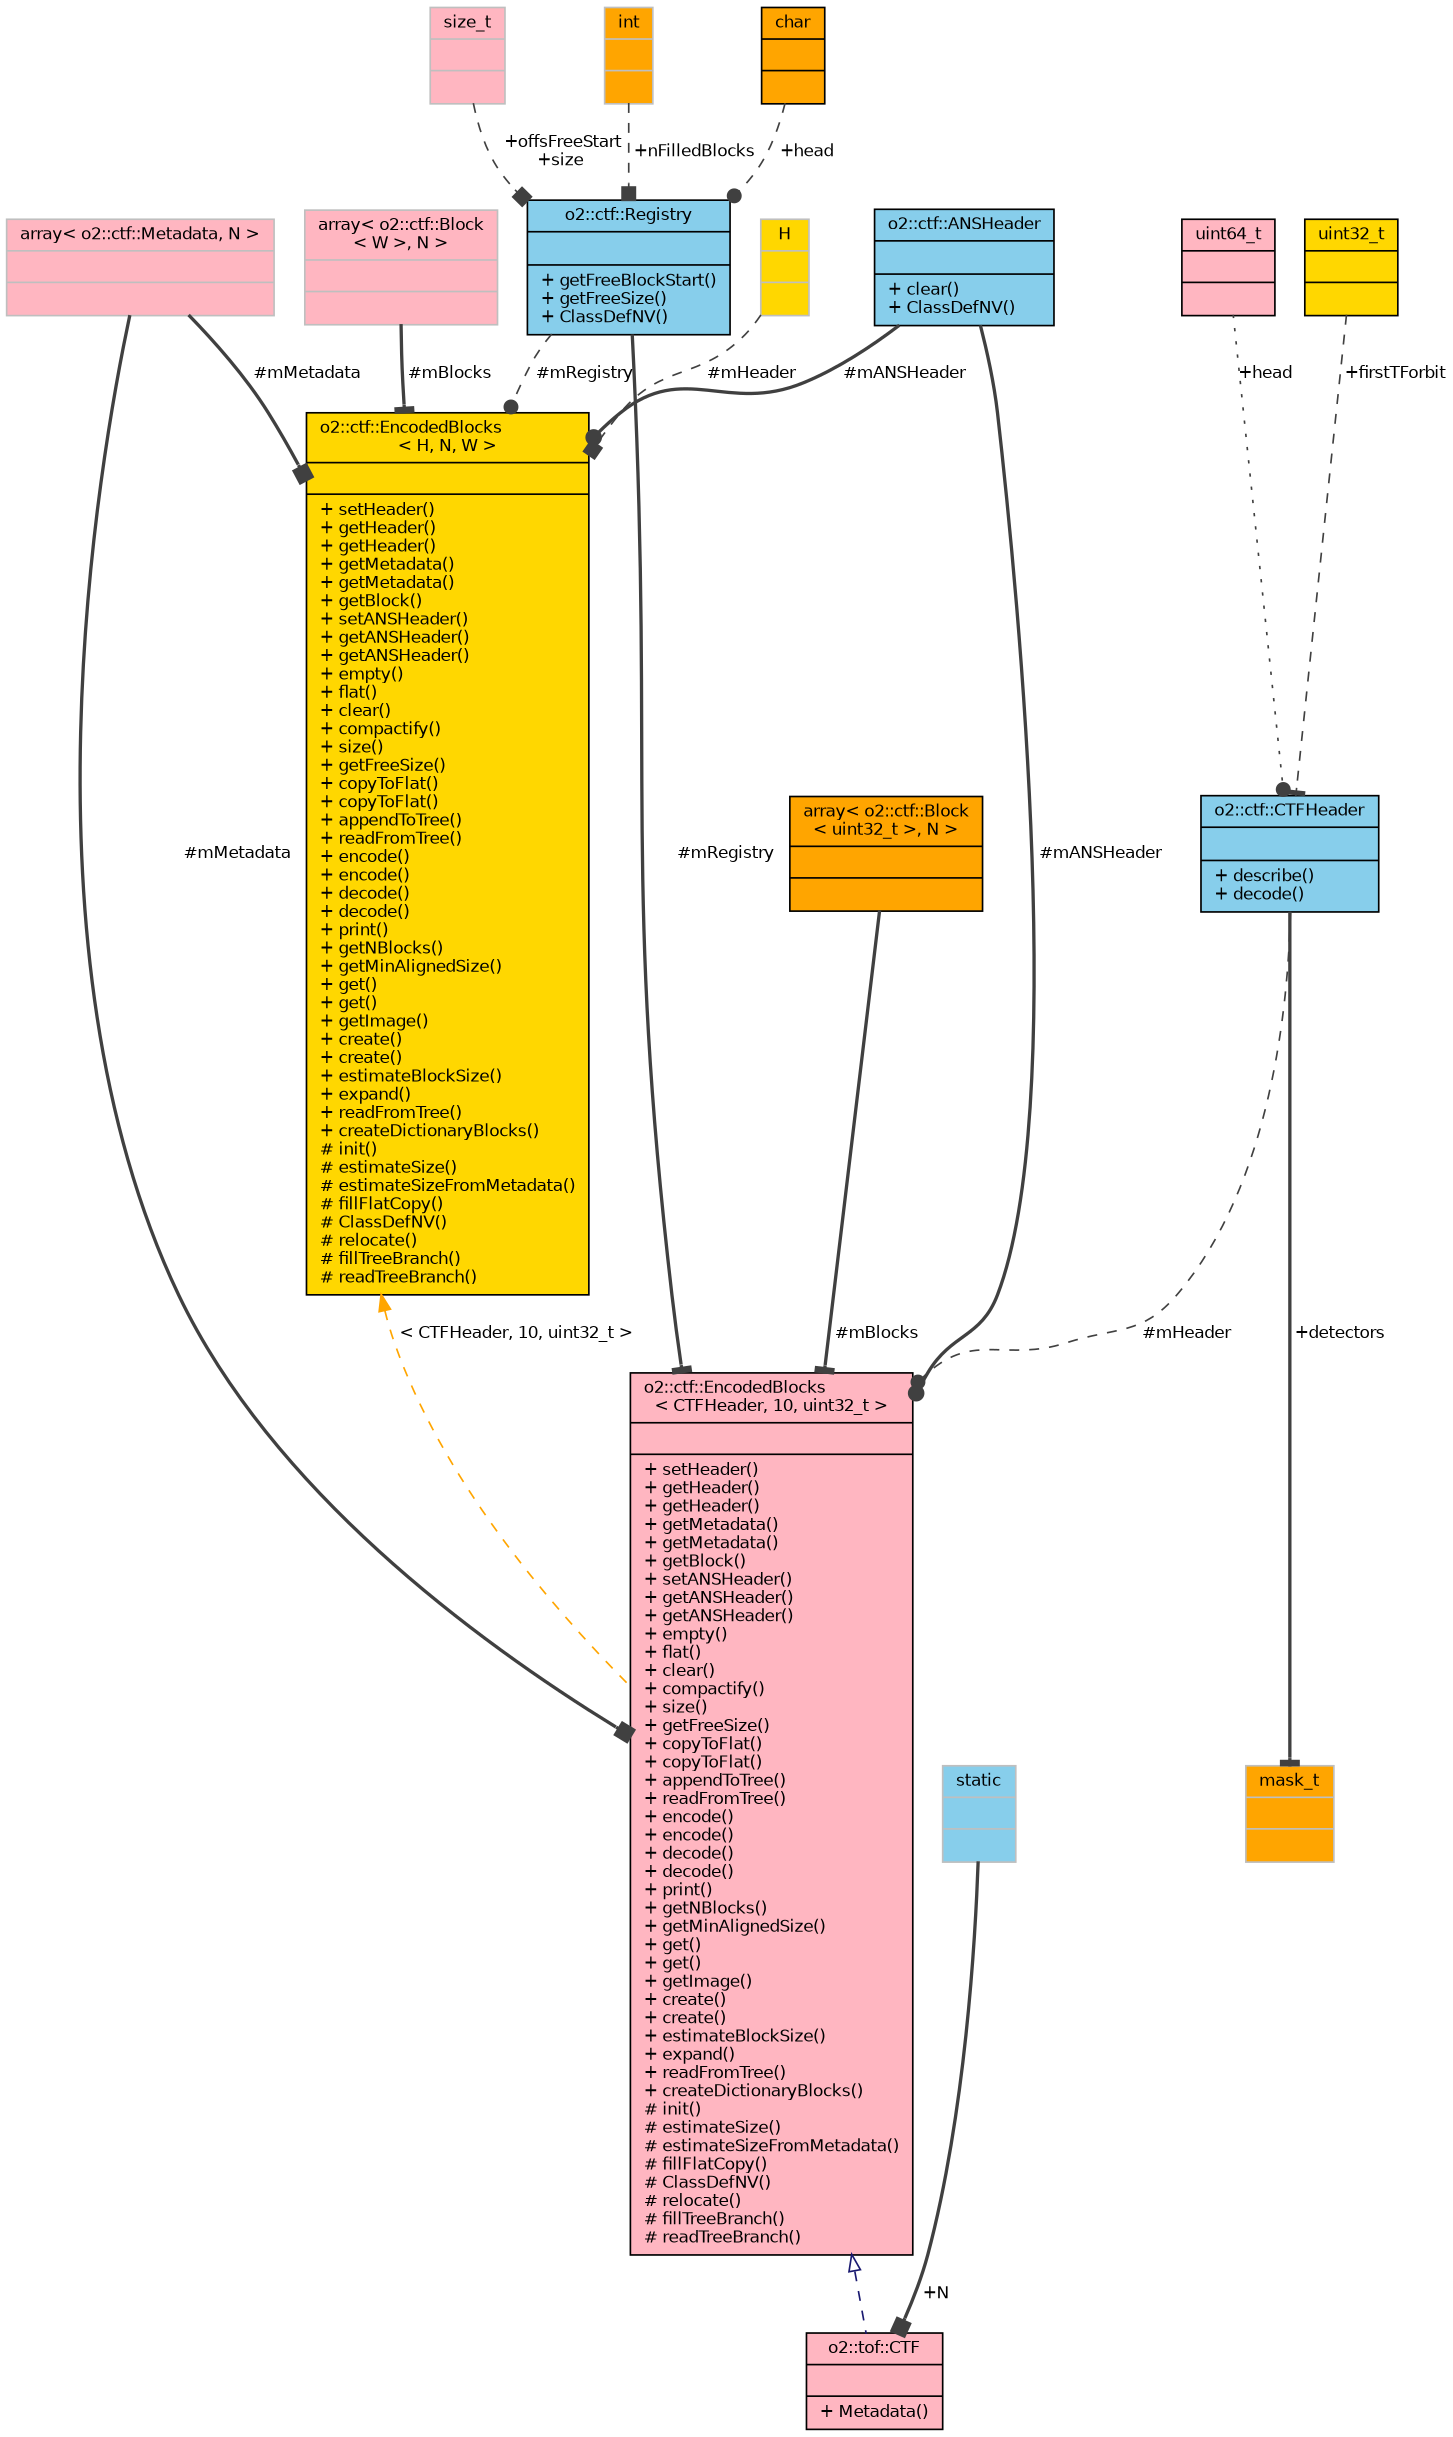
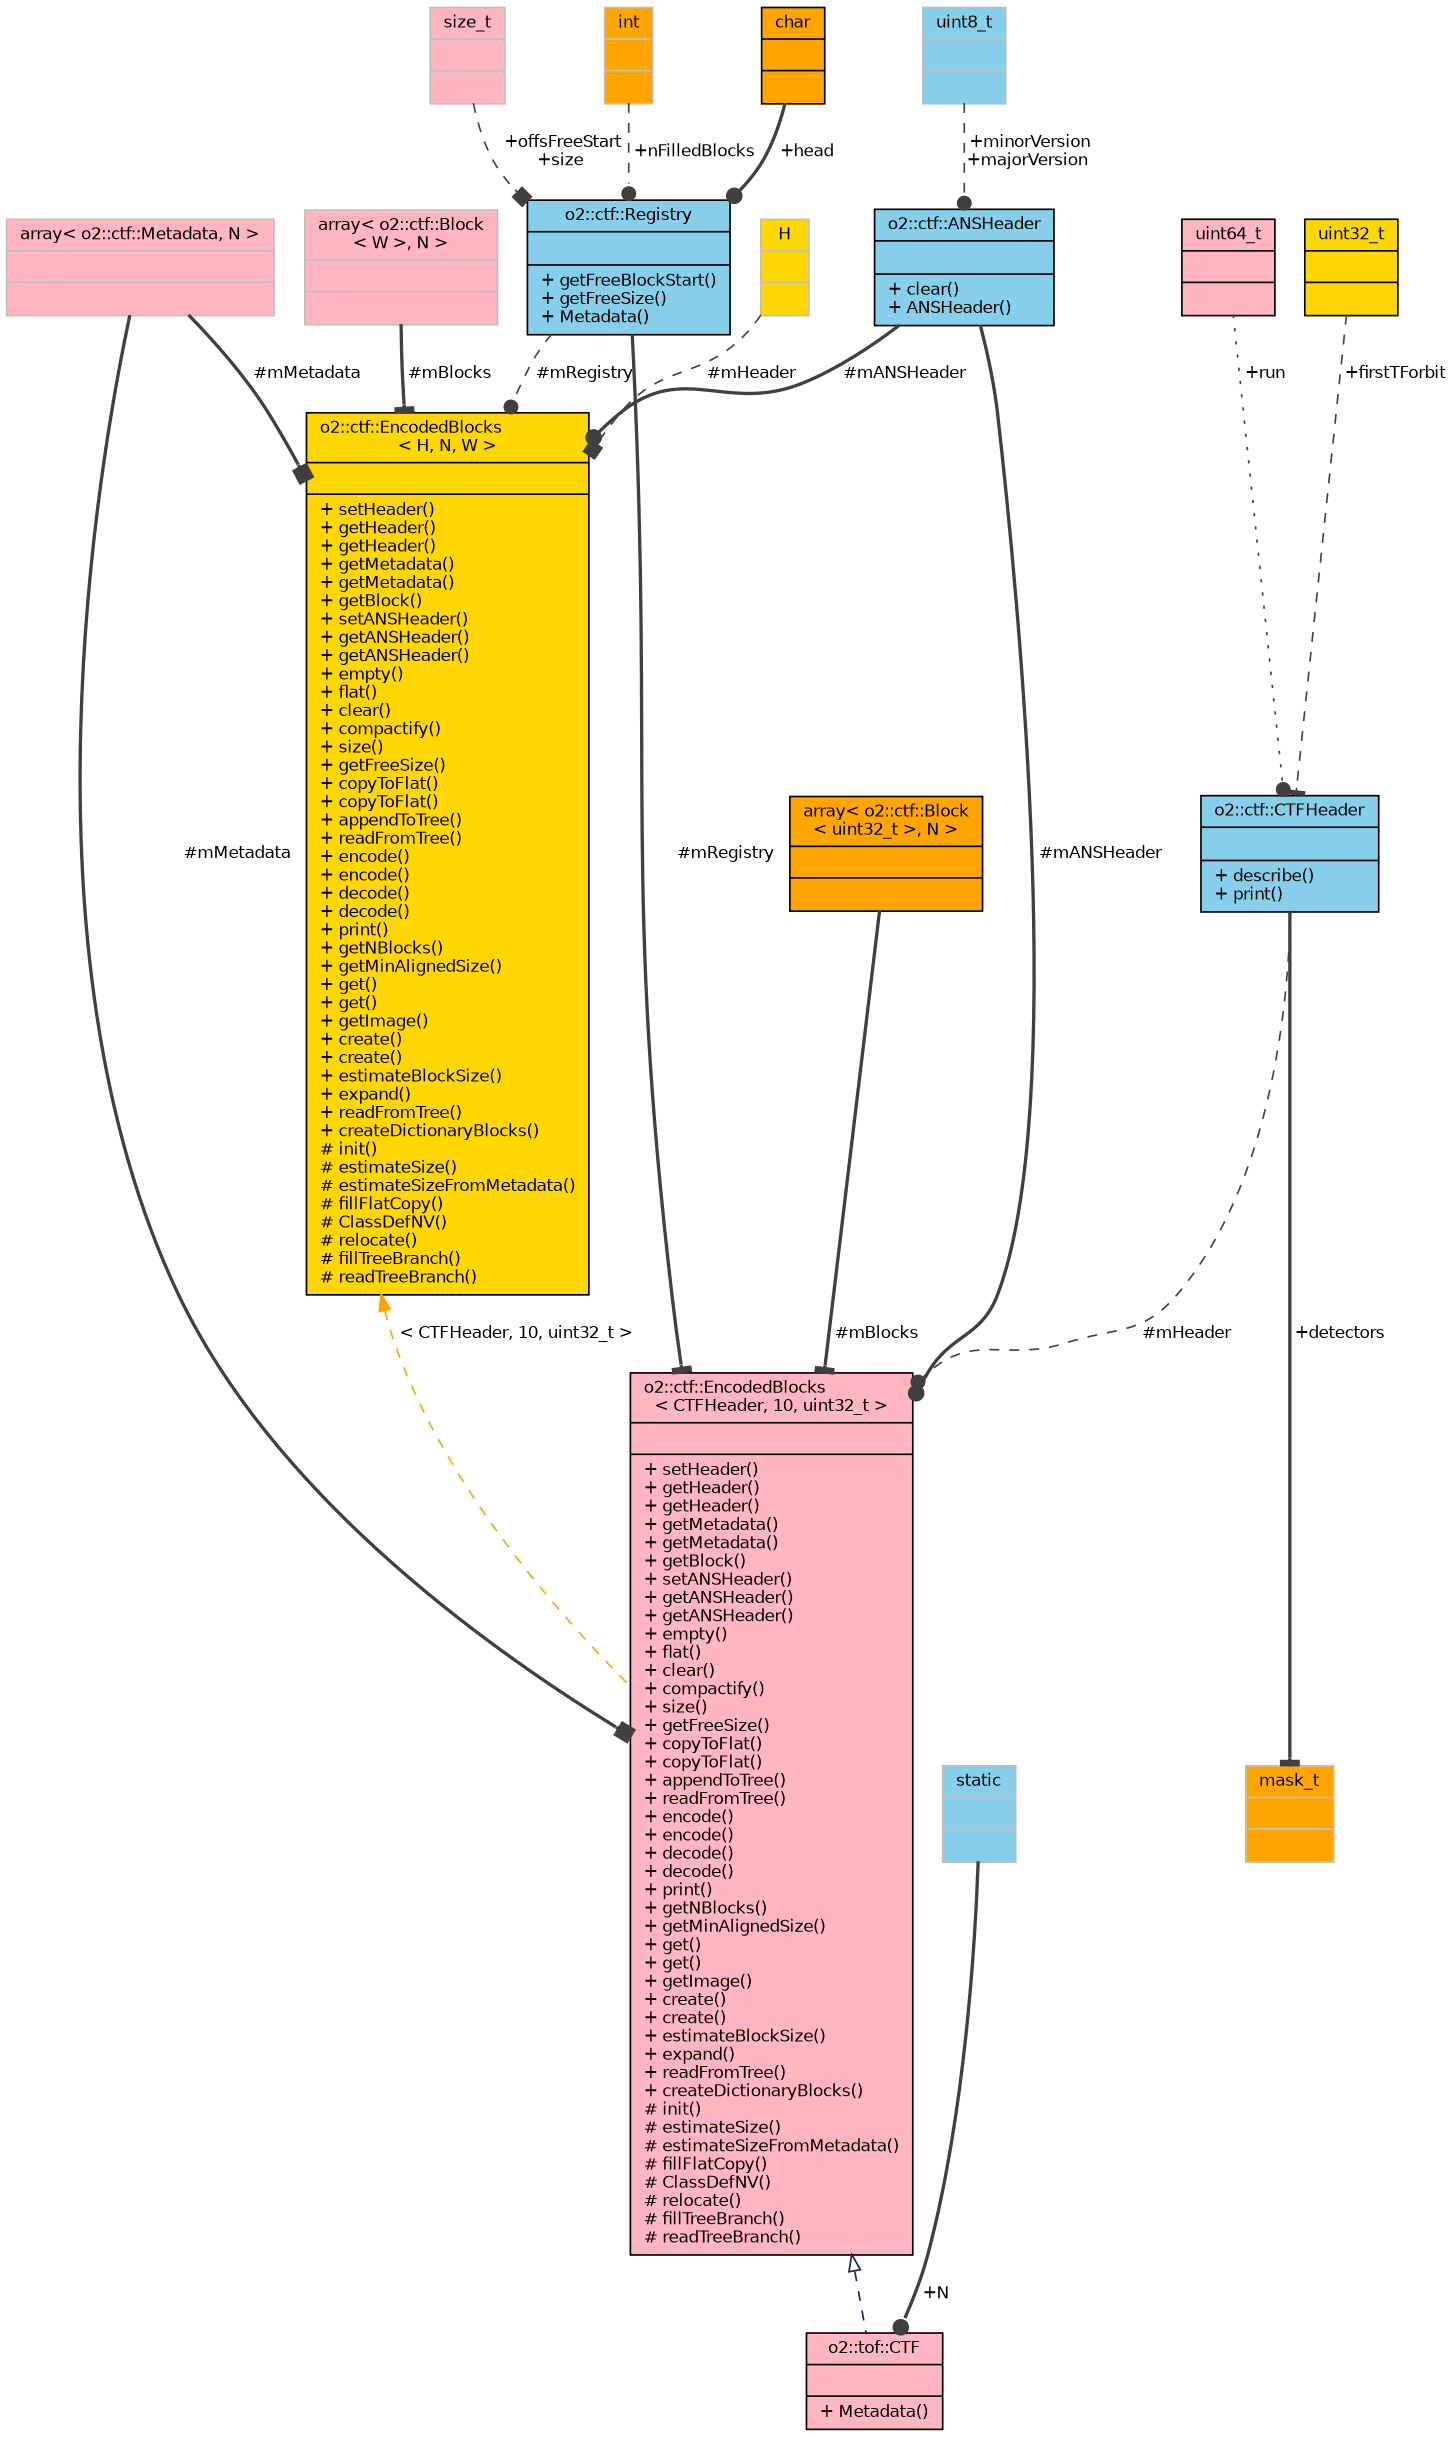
node "uint8_t": added
edge "int" -> "o2::ctf::Registry": arrowhead box -> dot
edge "char" -> "o2::ctf::Registry": style dashed -> bold
node "o2::ctf::ANSHeader": text "+ ClassDefNV()" -> "+ ANSHeader()"
node "o2::ctf::Registry": text "+ ClassDefNV()" -> "+ Metadata()"
edge "uint64_t" -> "o2::ctf::CTFHeader": label " +head" -> " +run"
node "o2::ctf::CTFHeader": text "+ decode()" -> "+ print()"
edge "static" -> "o2::tof::CTF": arrowhead box -> dot
